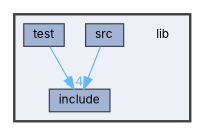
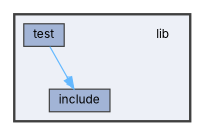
node "src": removed
